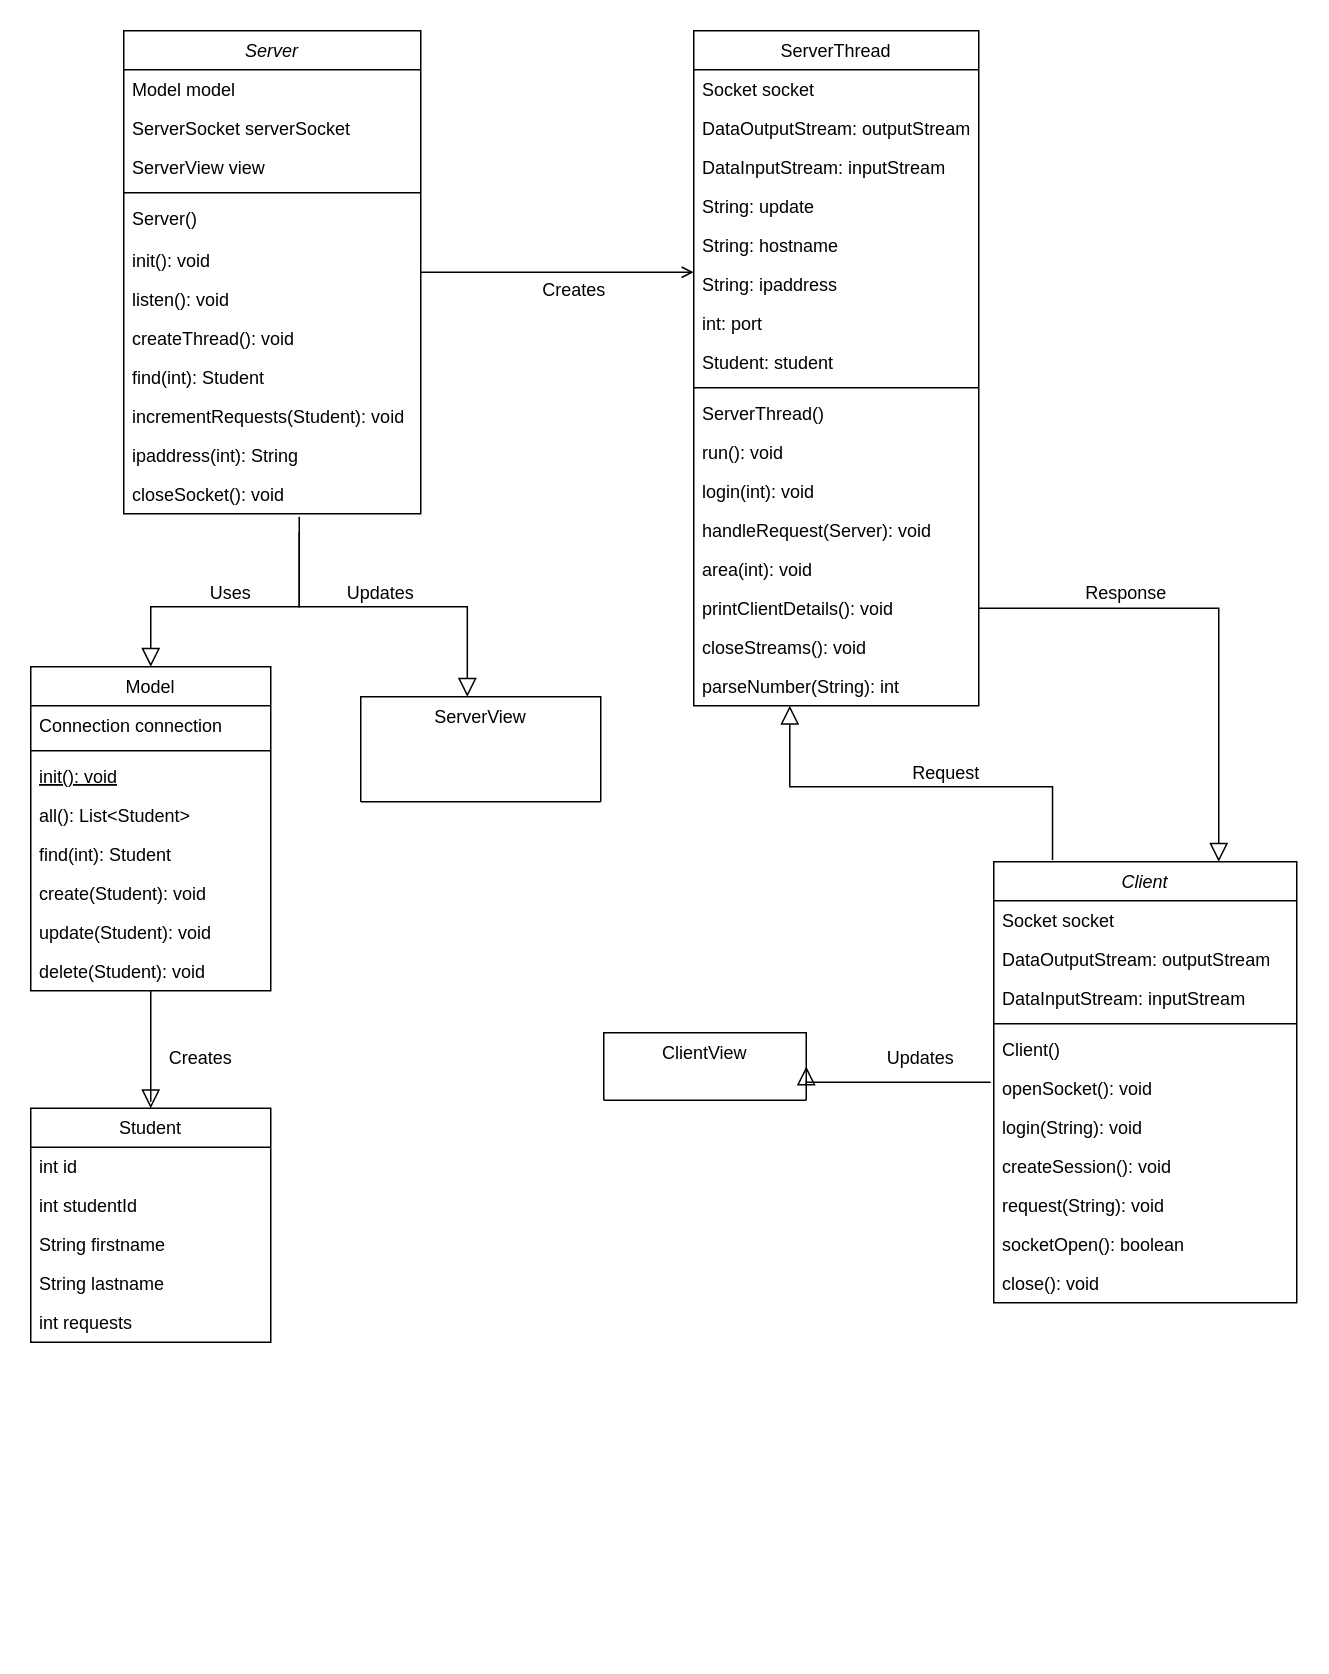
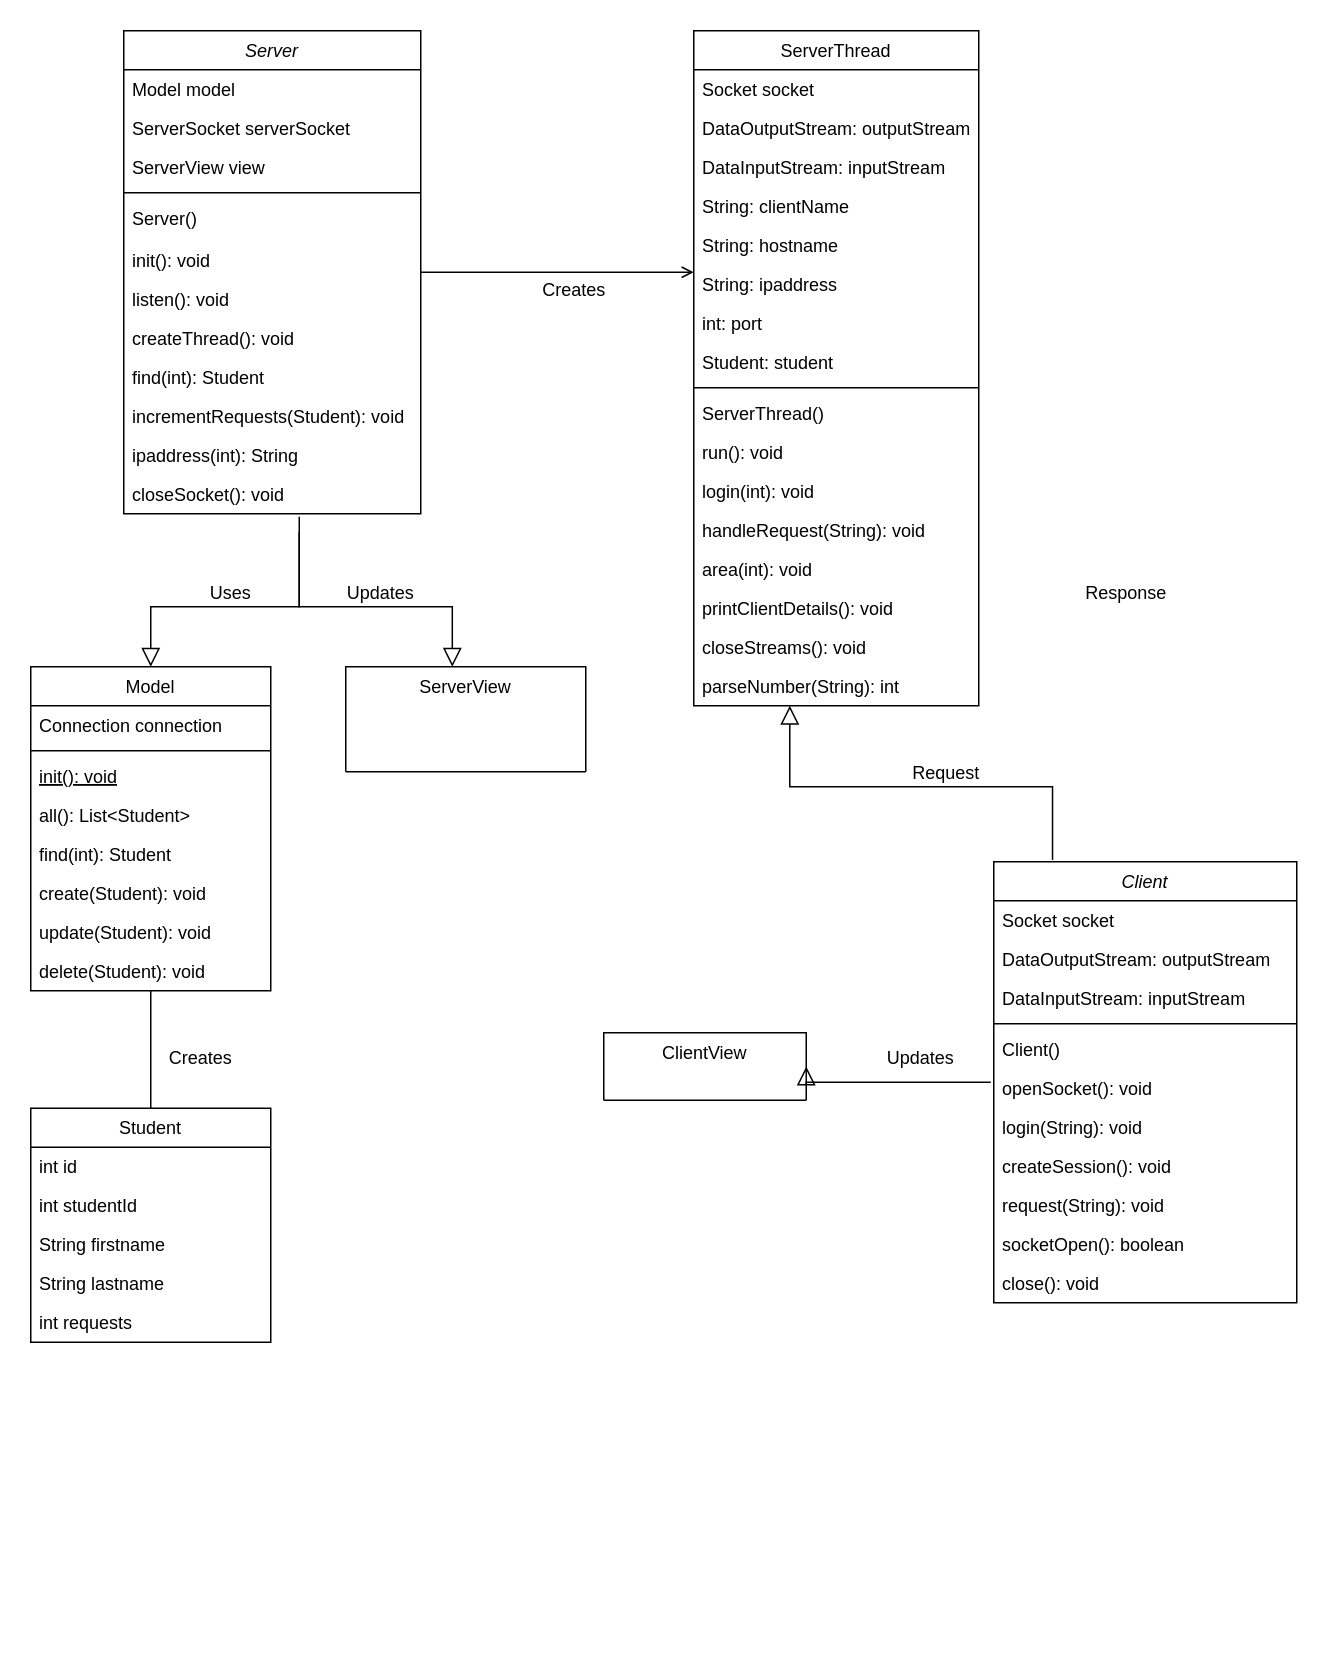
node "String: update": label "String: update" -> "String: clientName"
node "handleRequest(Server): void": label "handleRequest(Server): void" -> "handleRequest(String): void"
edge "printClientDetails(): void" -> "Client": removed
node "ServerView": moved (481, 749) -> (466, 719)
edge "Model" -> "Student": arrowhead block -> none
